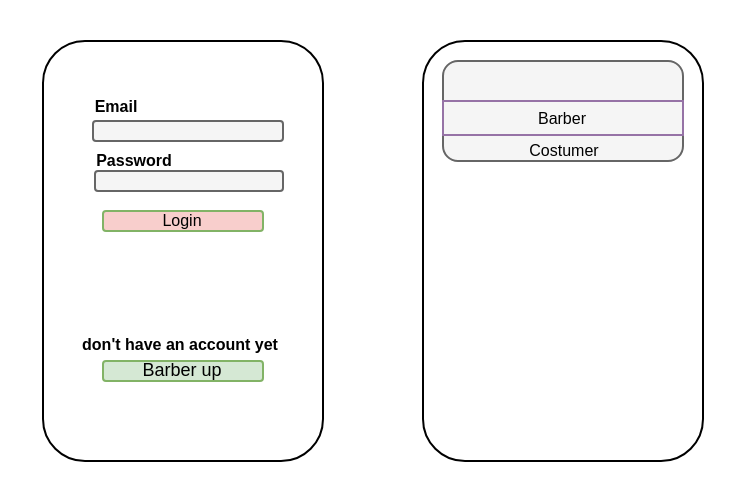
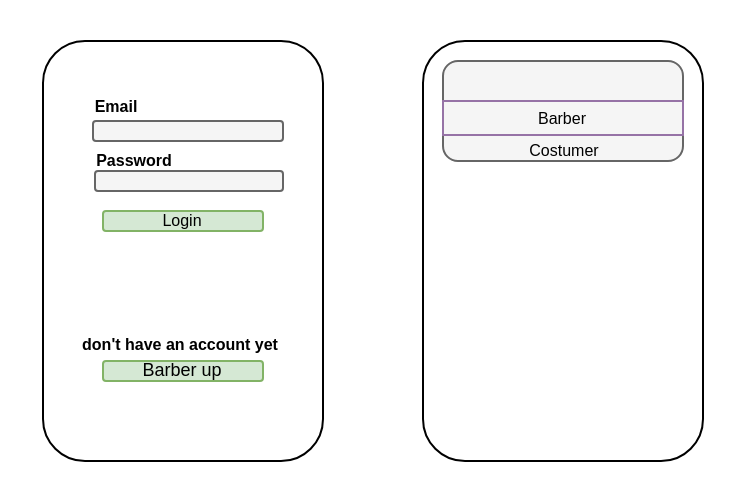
node "Login": fillcolor #f8cecc -> #d5e8d4
